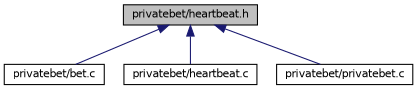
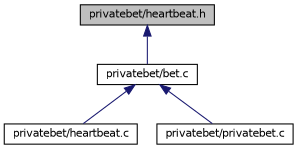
edge "privatebet/privatebet.c" -> "privatebet/heartbeat.h": now "privatebet/privatebet.c" -> "privatebet/bet.c"
edge "privatebet/heartbeat.c" -> "privatebet/heartbeat.h": now "privatebet/heartbeat.c" -> "privatebet/bet.c"
